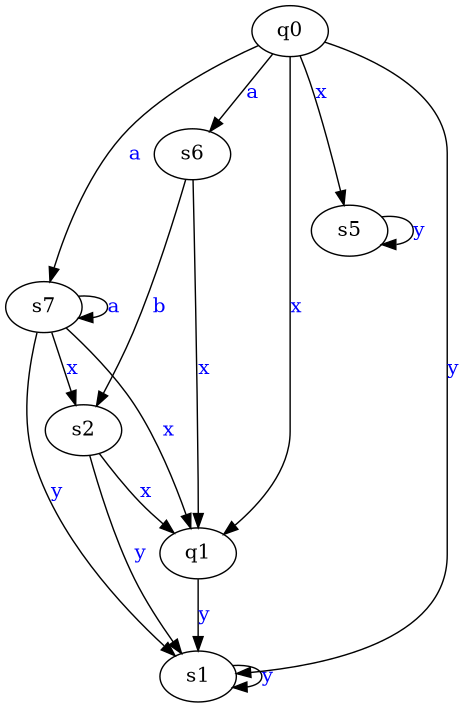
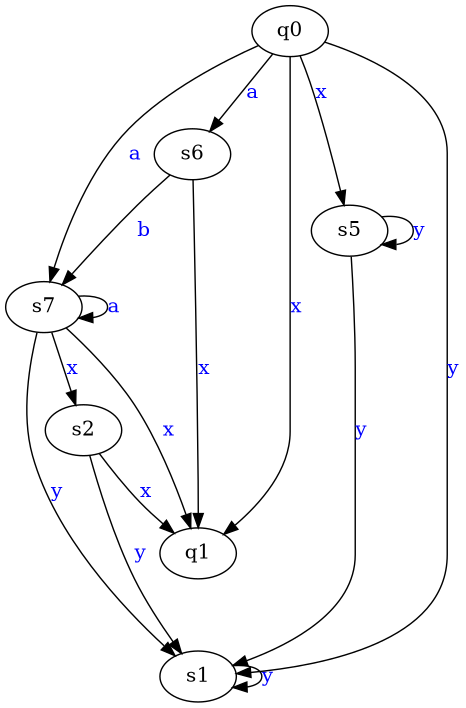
edge "s6" -> "s2": now "s6" -> "s7"
edge "q1" -> "s1": now "s5" -> "s1"
